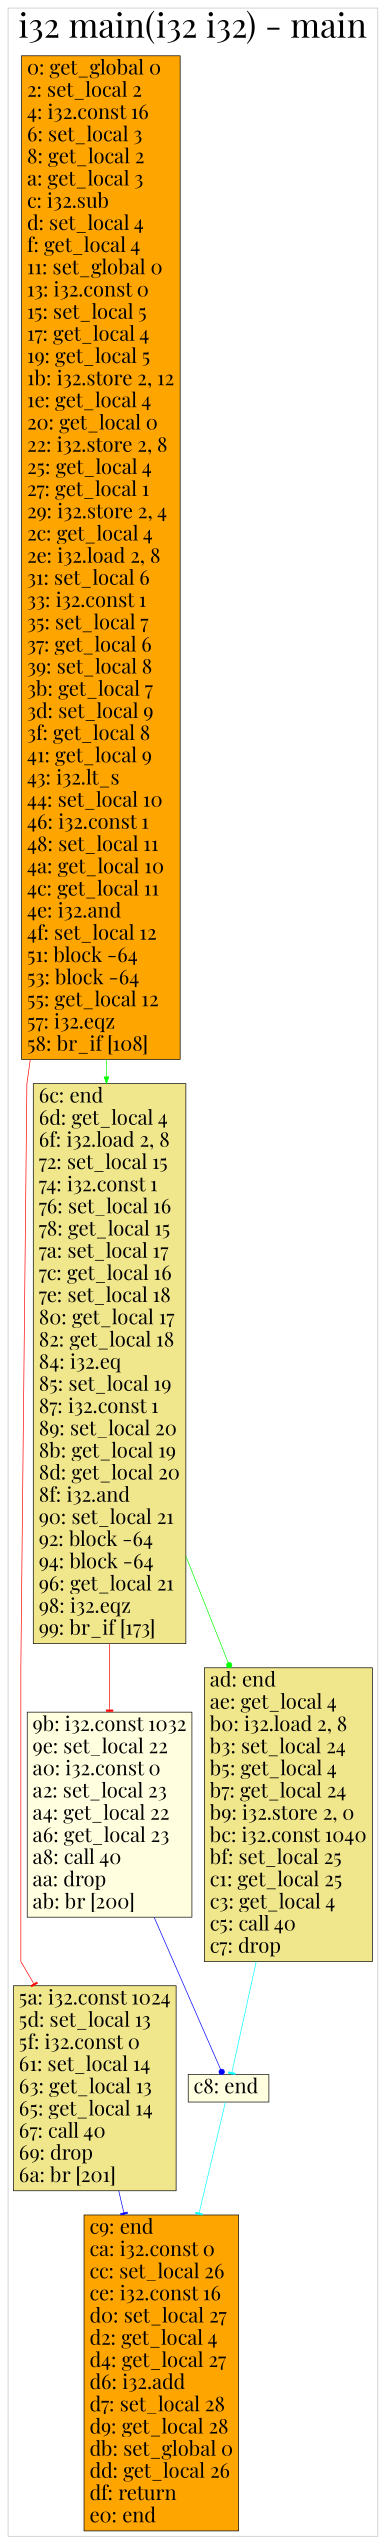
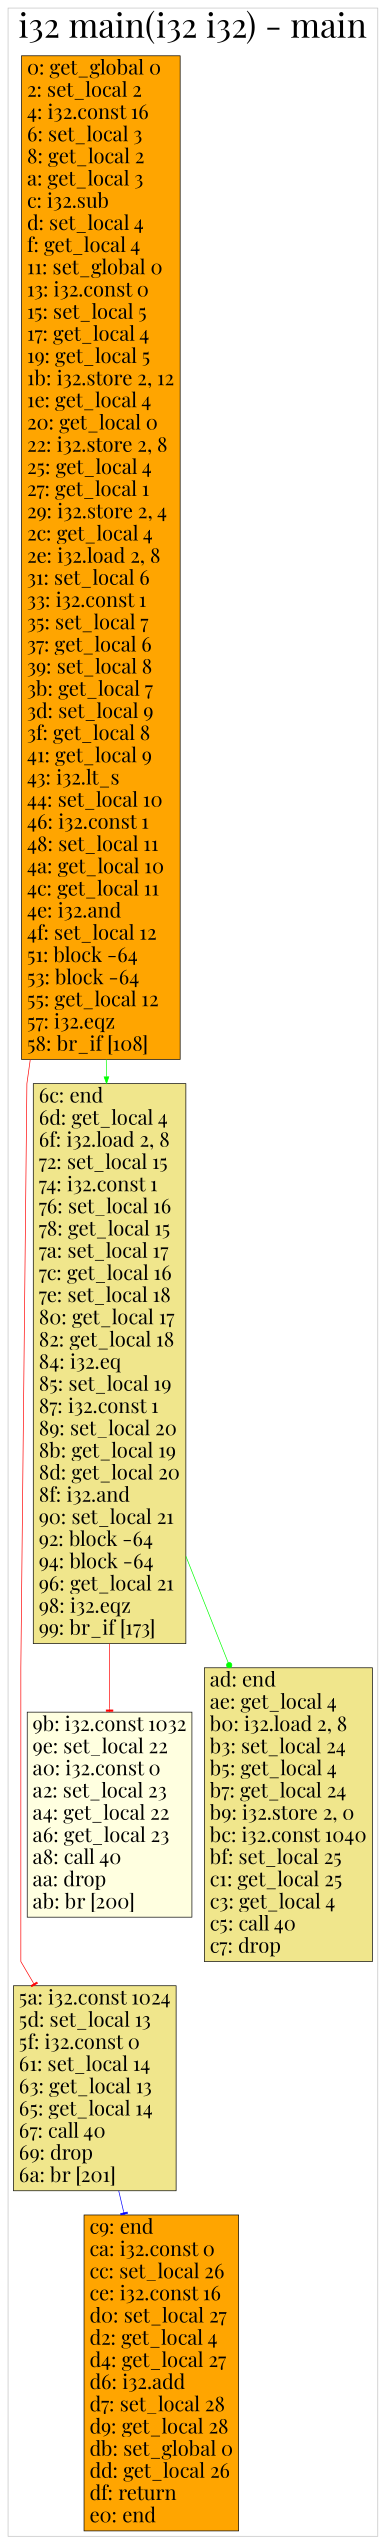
node "c8: end": removed
